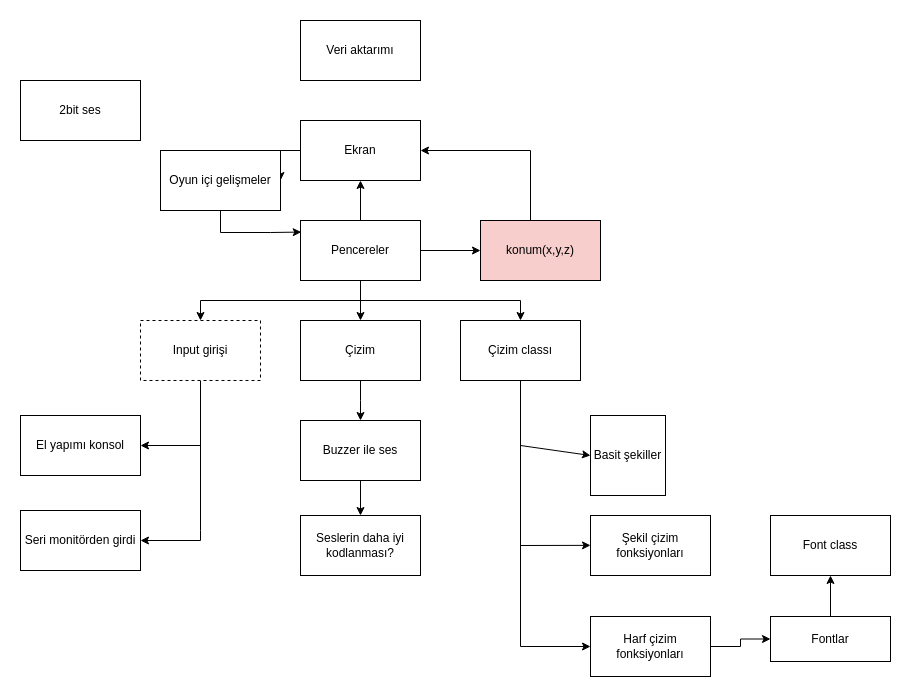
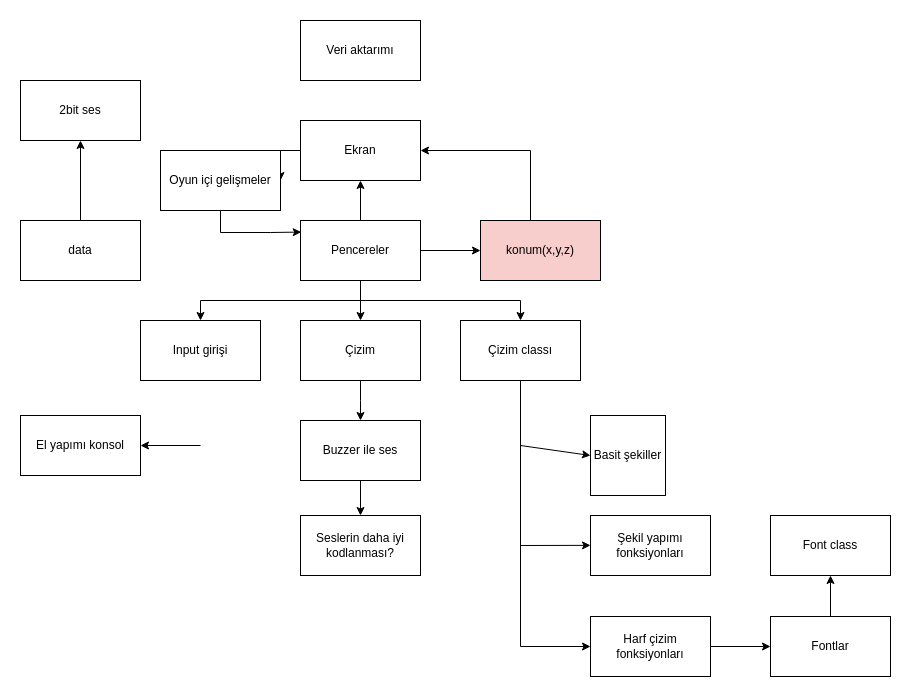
edge "data" -> "2bit ses": added
node "data": added
node "Input girişi": style dashed -> solid
edge "Input girişi" -> "Seri monitörden girdi": removed
node "Seri monitörden girdi": removed
node "Şekil çizim fonksiyonları": label "Şekil çizim fonksiyonları" -> "Şekil yapımı fonksiyonları"
node "Fontlar": size 120x45 -> 120x60
